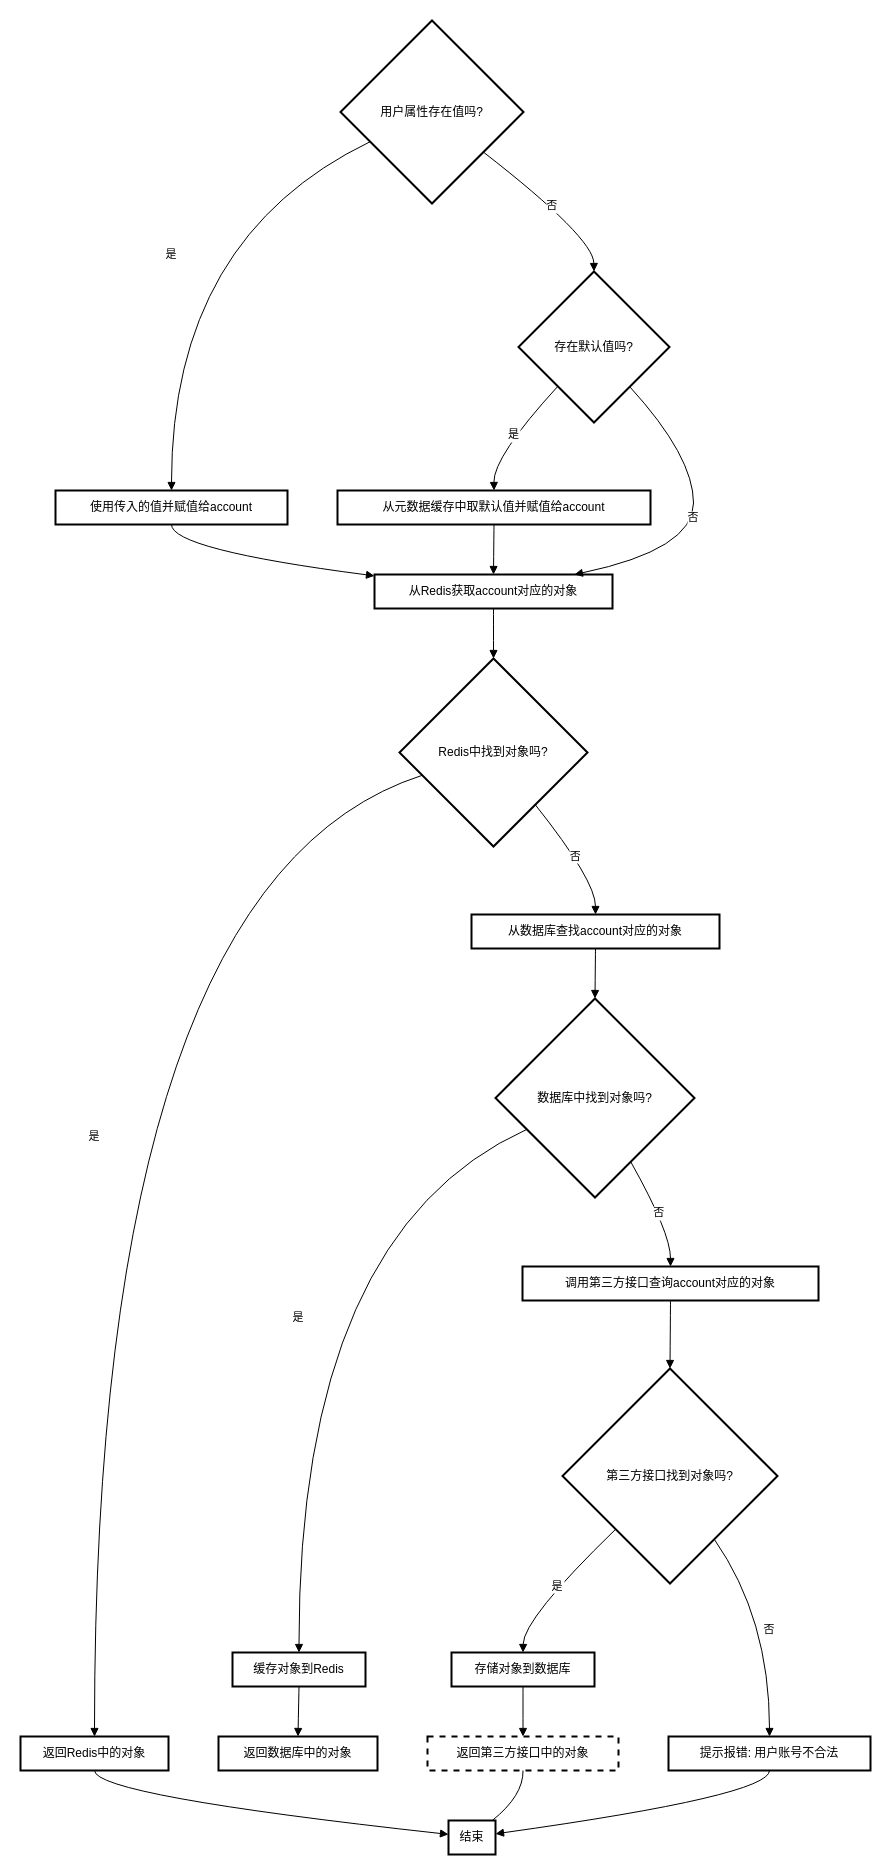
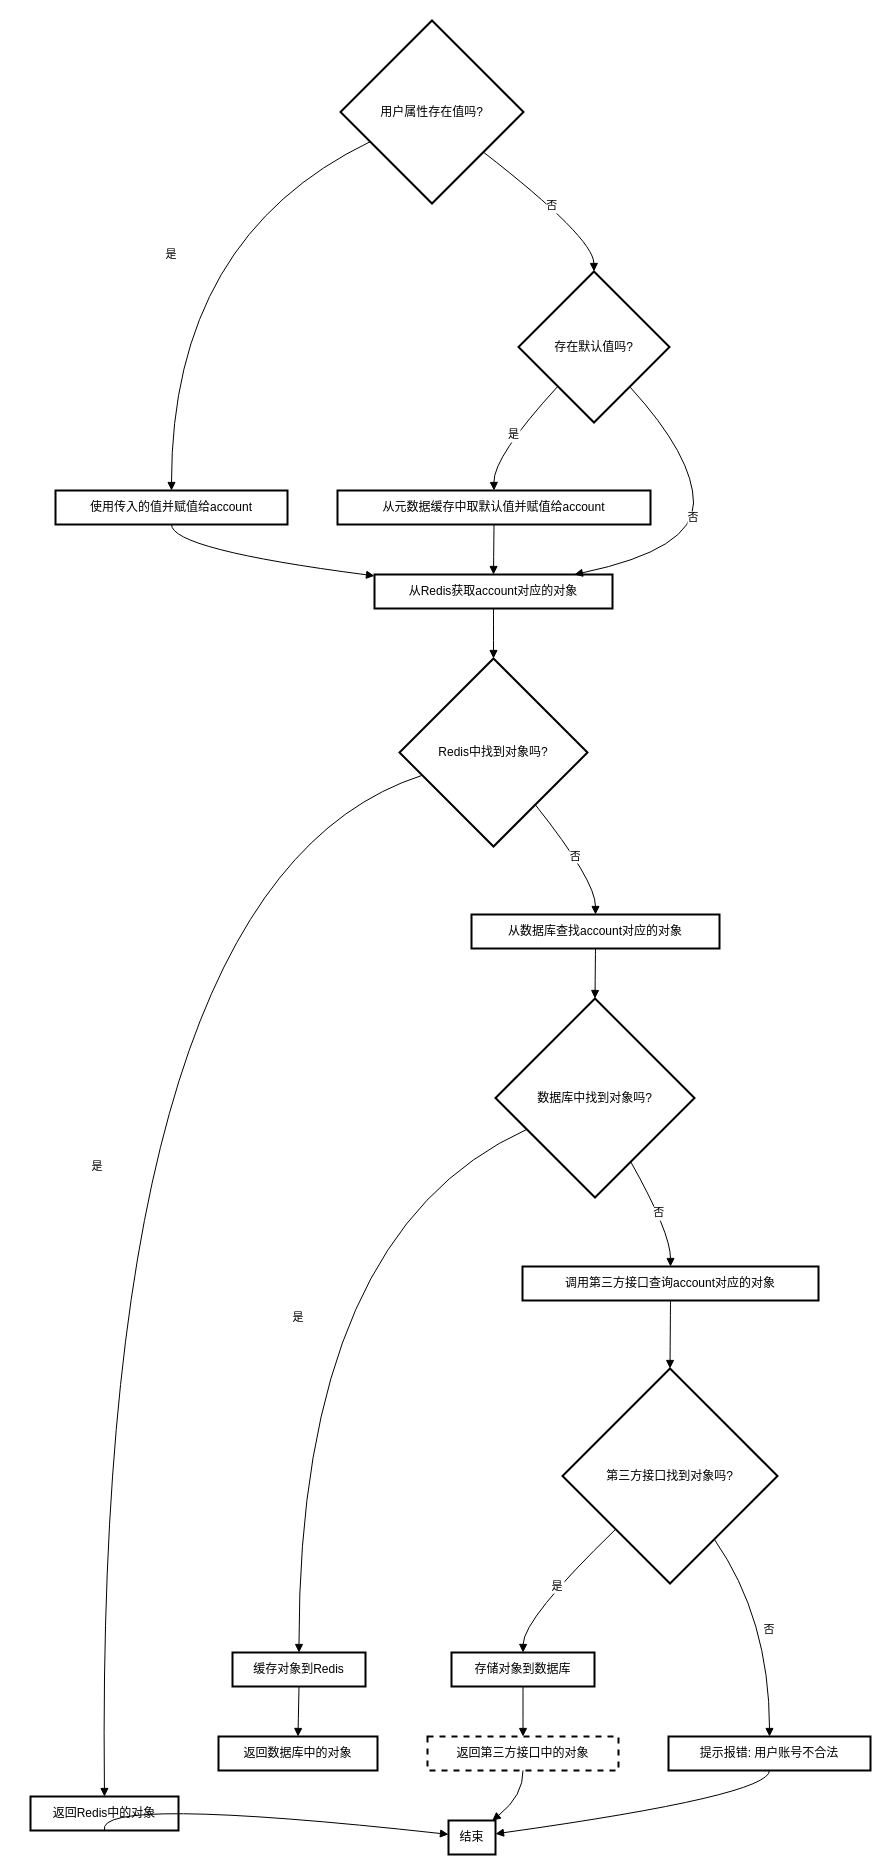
node "返回Redis中的对象": moved (95, 1754) -> (105, 1814)
edge "返回第三方接口中的对象" -- "结束": arrowhead none -> block
